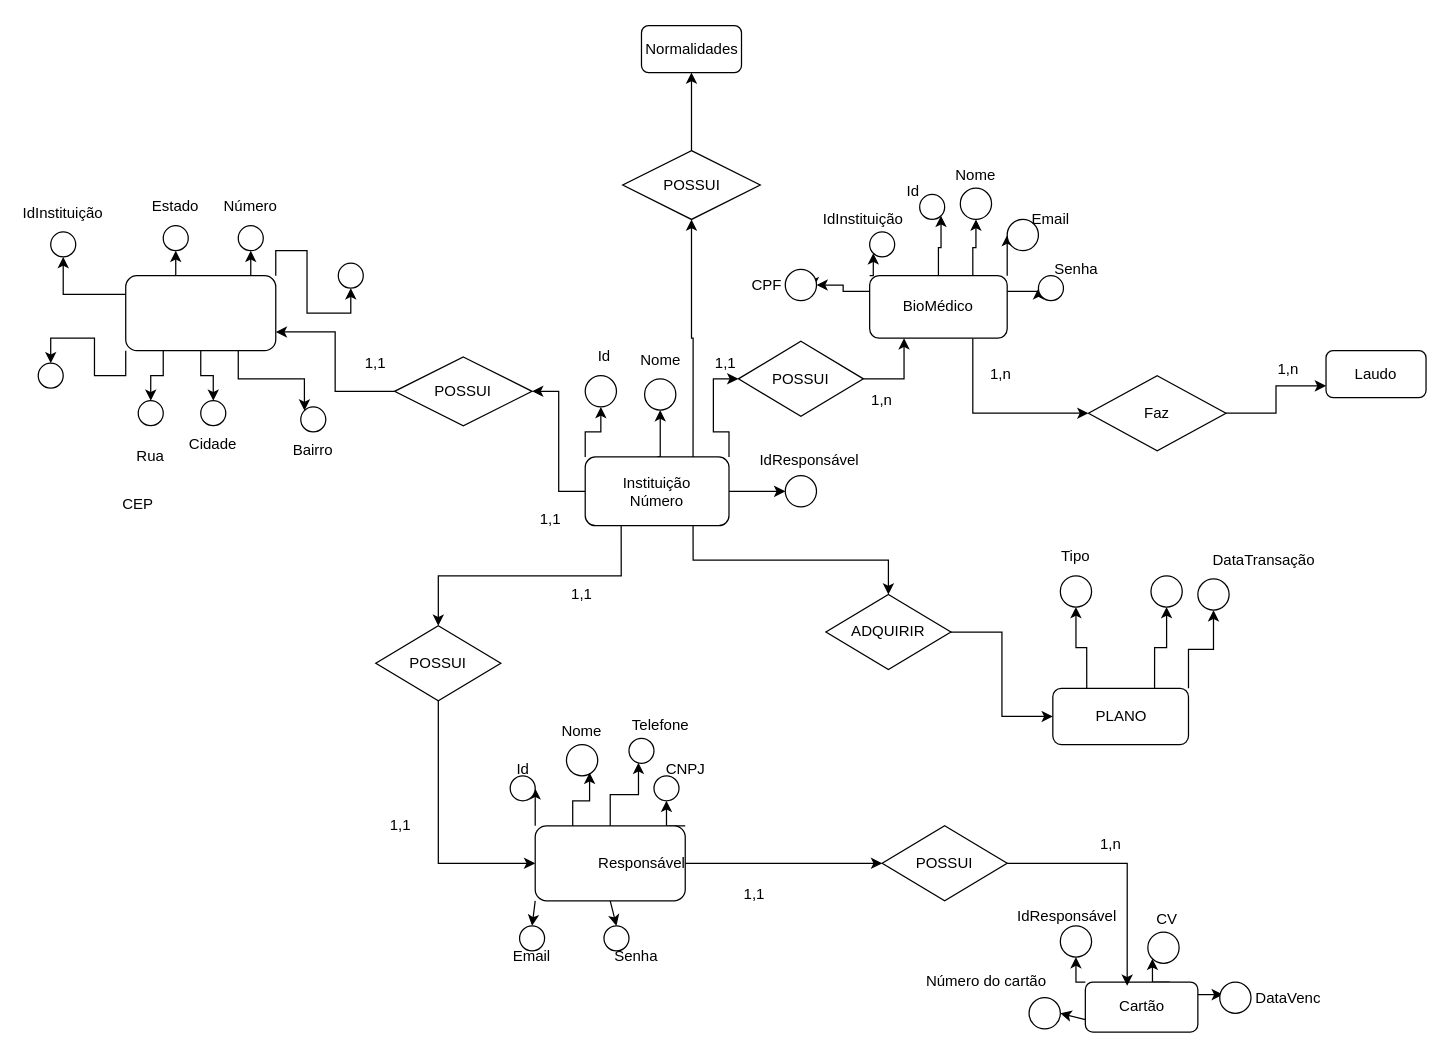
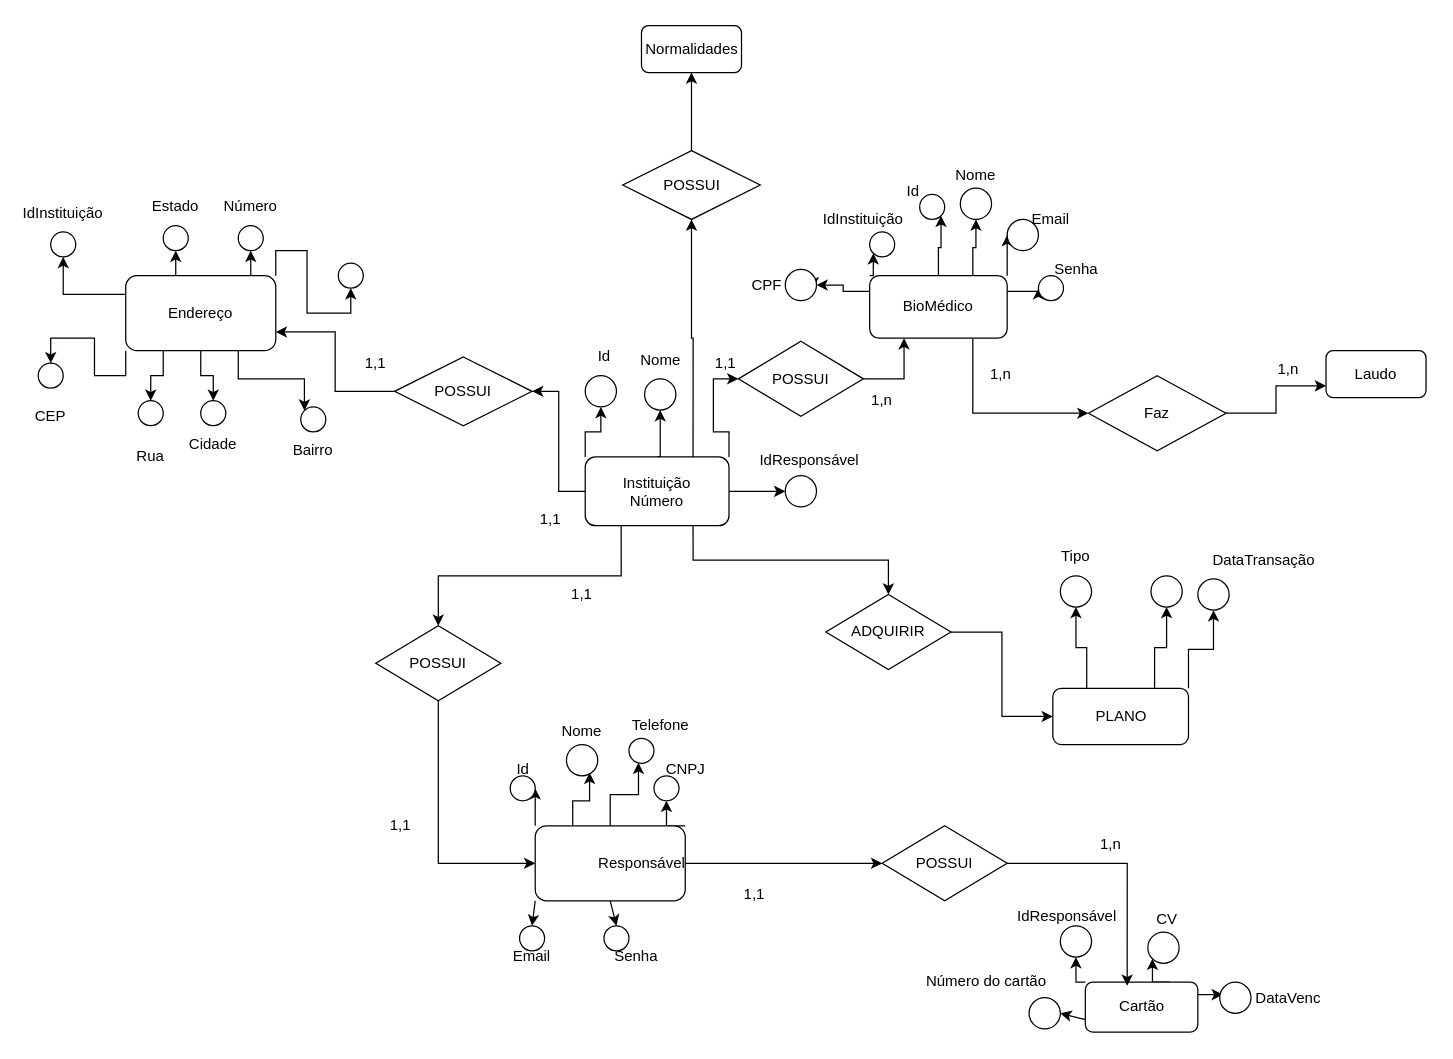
node "Endereço": added
node "CEP": moved (138, 504) -> (51, 416)
